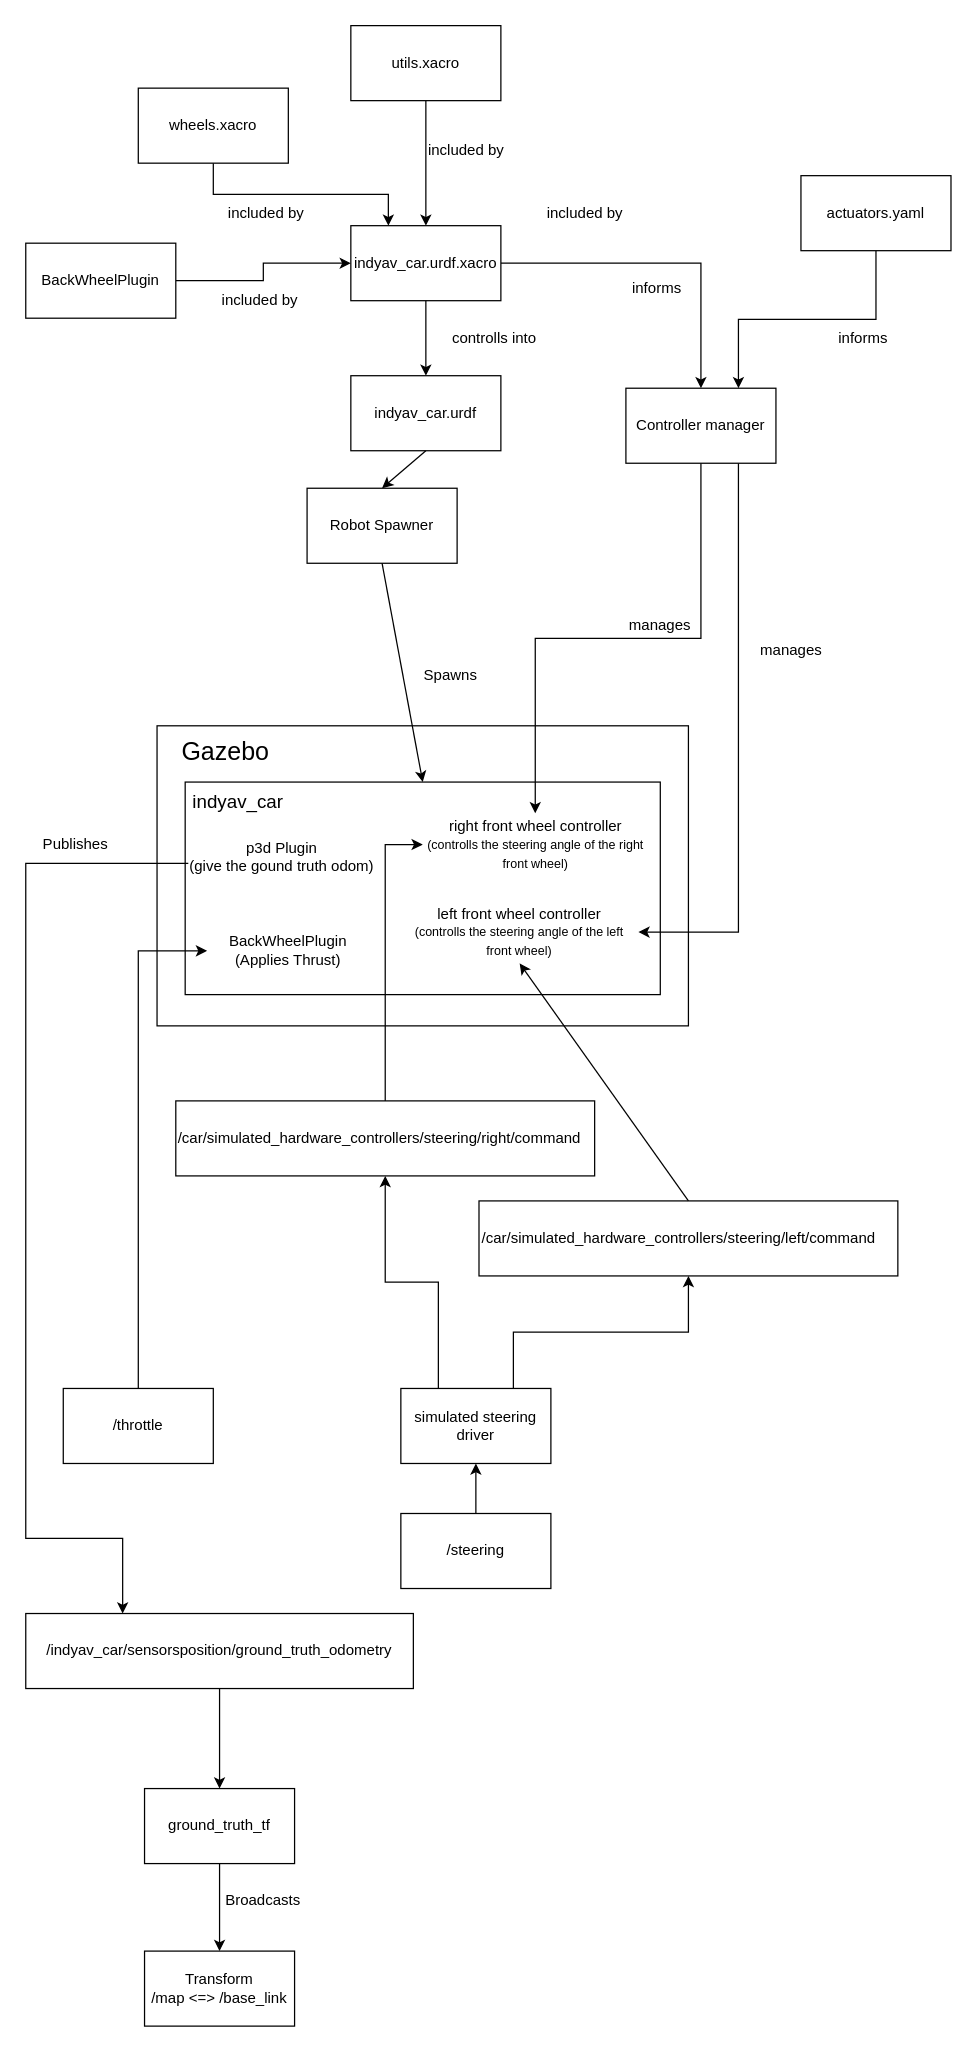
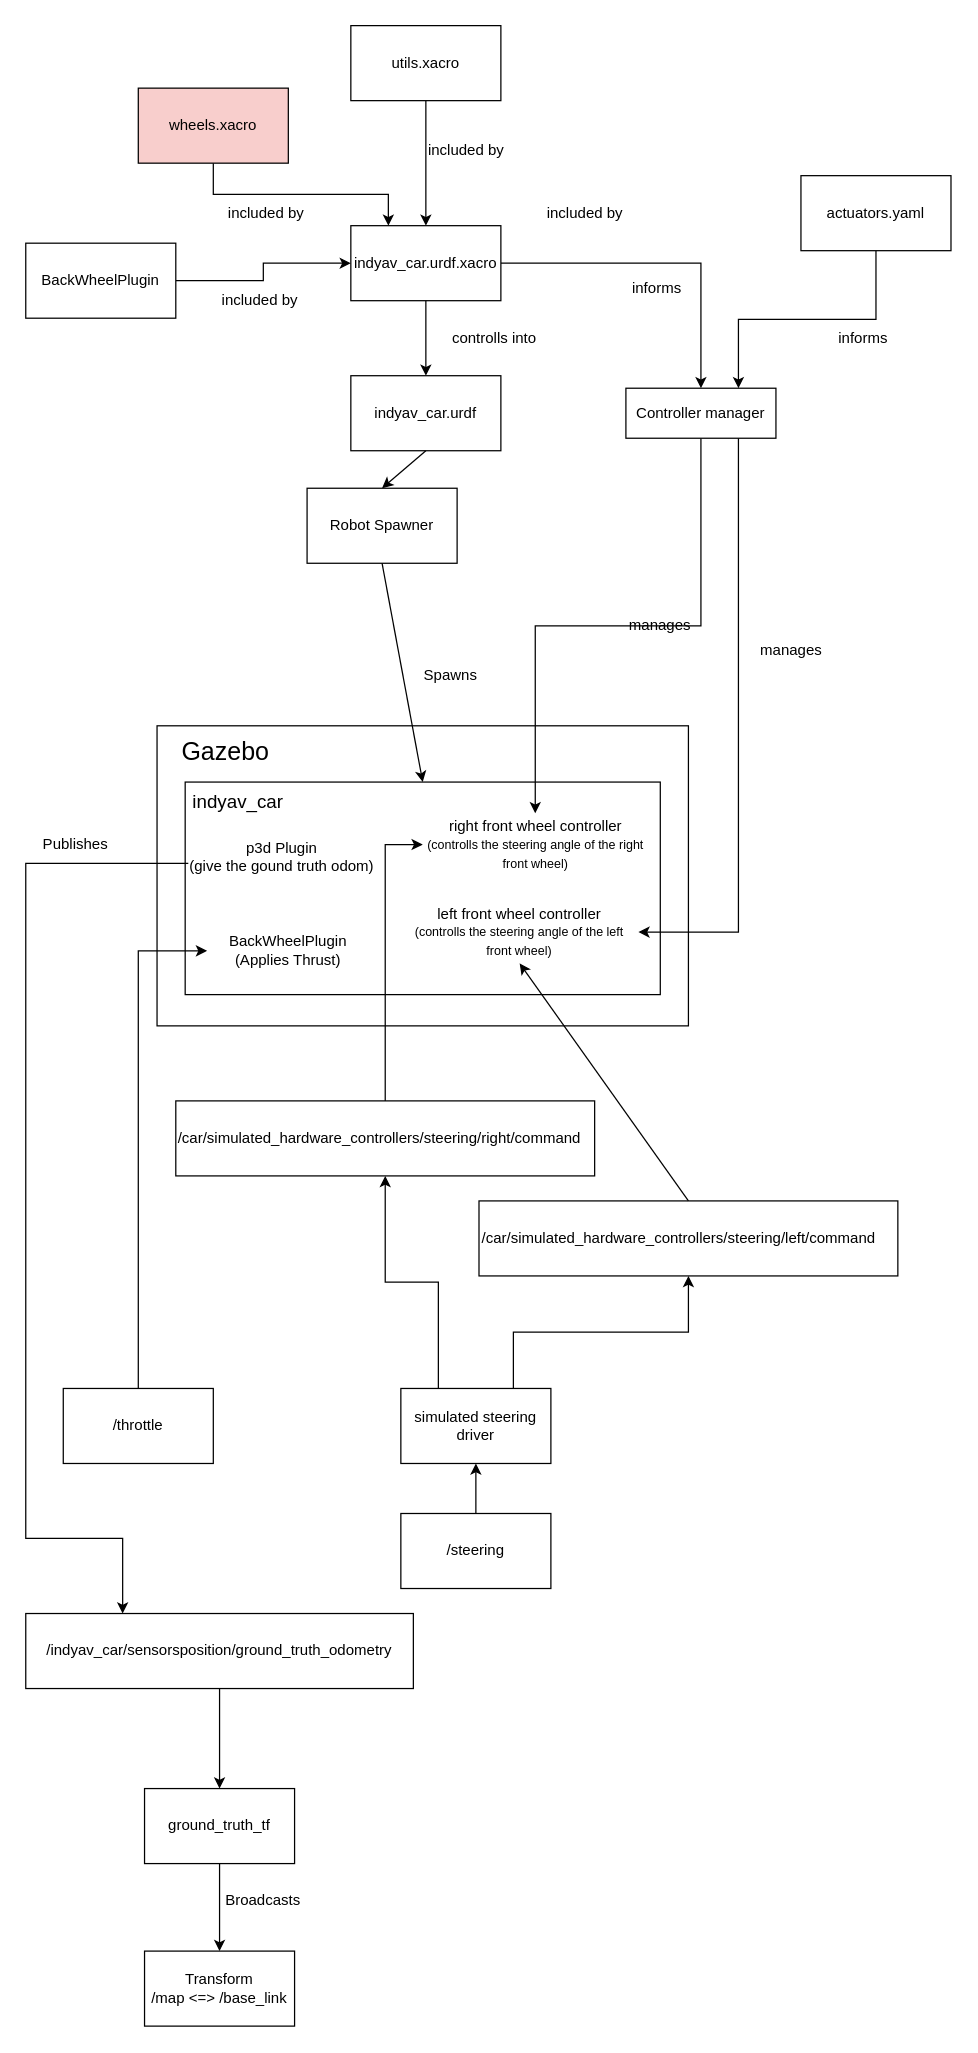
node "wheels.xacro": fillcolor #ffffff -> #f8cecc
node "Controller manager": size 150x75 -> 150x50
